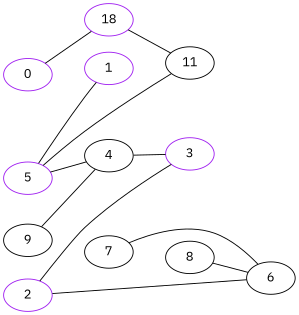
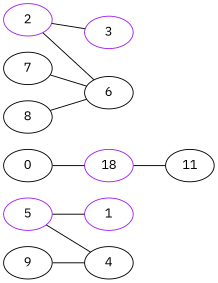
node "0": color purple -> black
edge "11" -- "5": removed
edge "3" -- "4": removed
